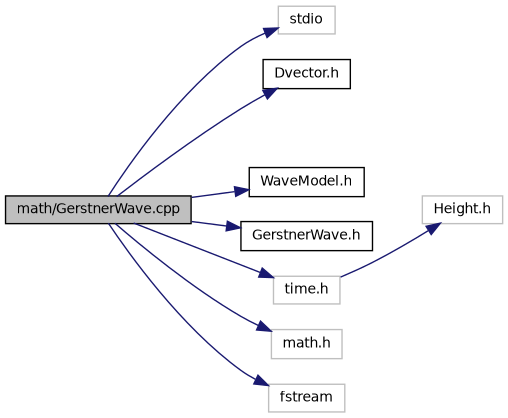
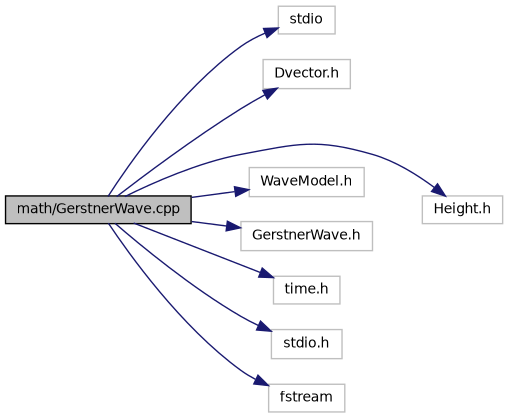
node "Dvector.h": color black -> grey75
node "WaveModel.h": color black -> grey75
node "GerstnerWave.h": color black -> grey75
edge "time.h" -> "Height.h": now "math/GerstnerWave.cpp" -> "Height.h"
node "math.h": label "math.h" -> "stdio.h"
